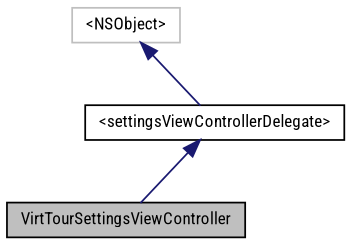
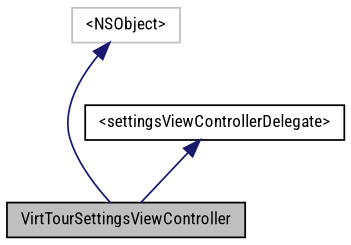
edge "<settingsViewControllerDelegate>" -> "<NSObject>": now "VirtTourSettingsViewController" -> "<NSObject>"
